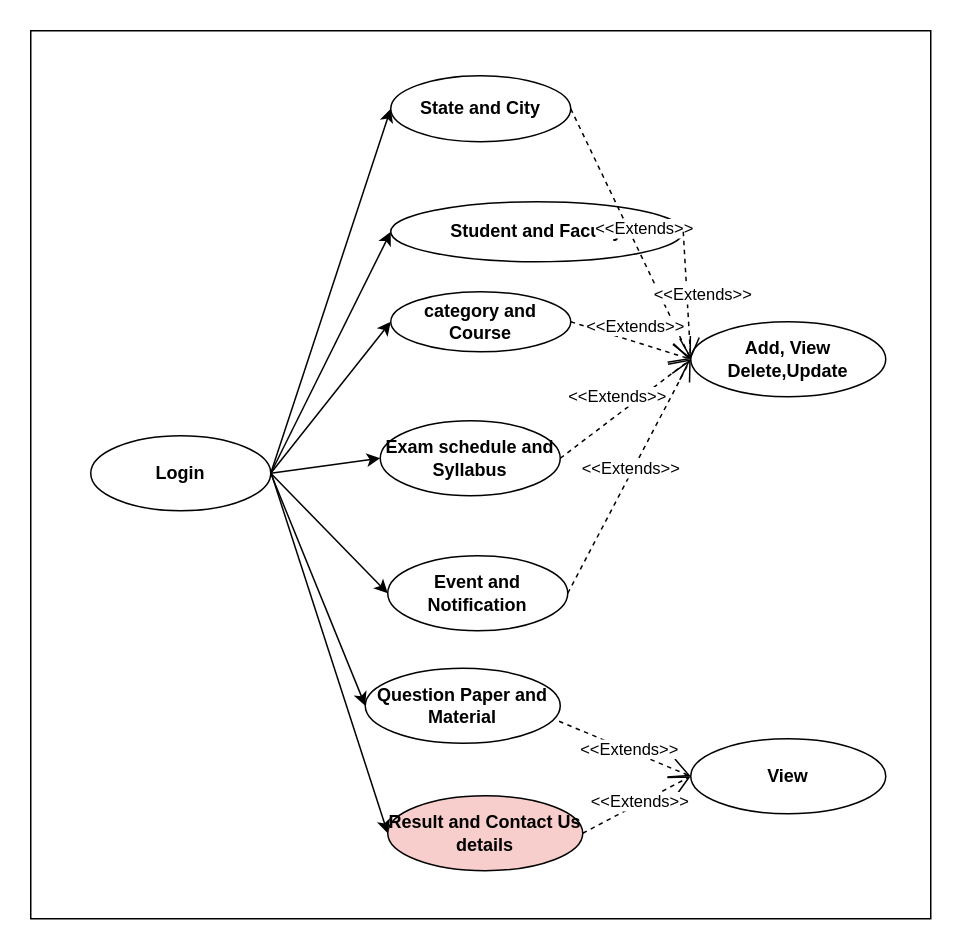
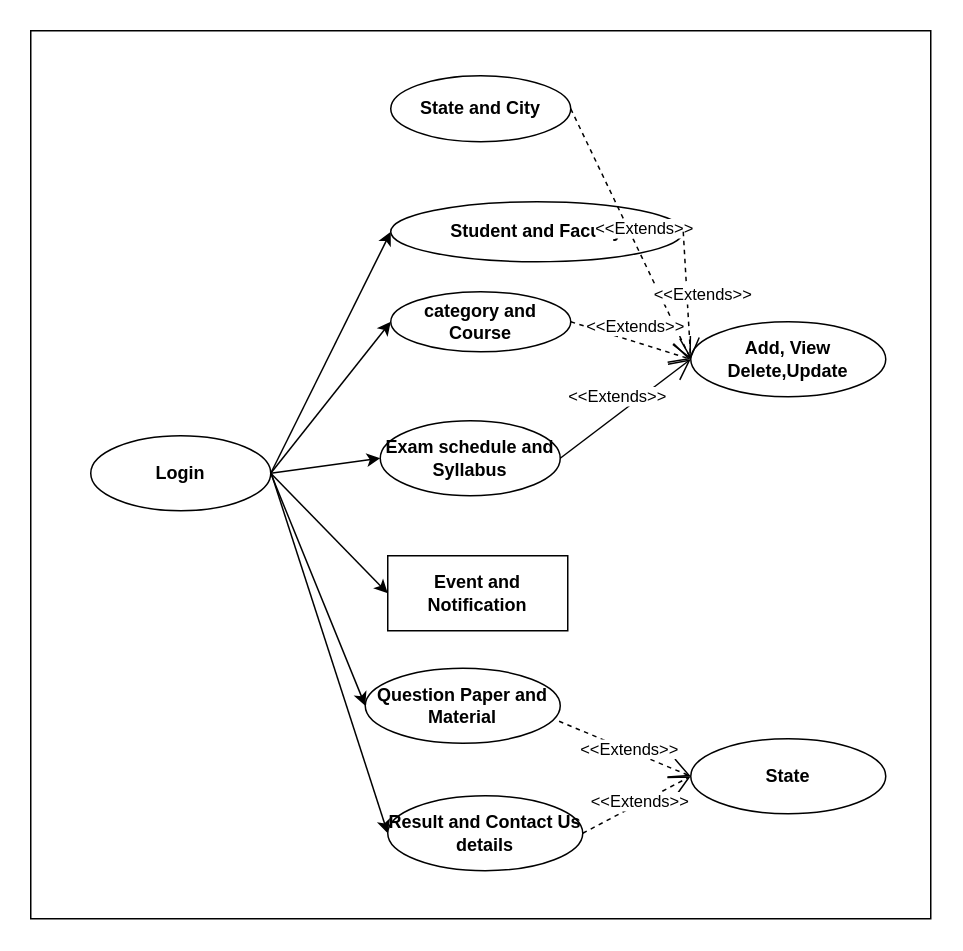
edge "Login" -> "State and City": removed
edge "Exam schedule and Syllabus" -> "Add, View Delete,Update": style dashed -> solid
edge "Event and Notification" -> "Add, View Delete,Update": removed, label "<<Extends>>"
node "Event and Notification": shape ellipse -> rectangle
node "View": label "View" -> "State"
node "Result and Contact Us details": fillcolor #f8cecc -> #ffffff
